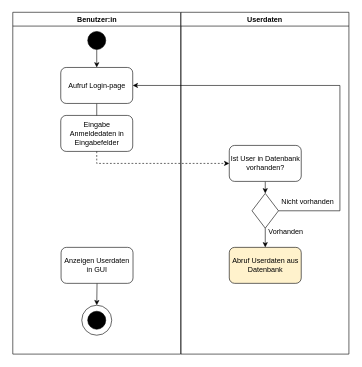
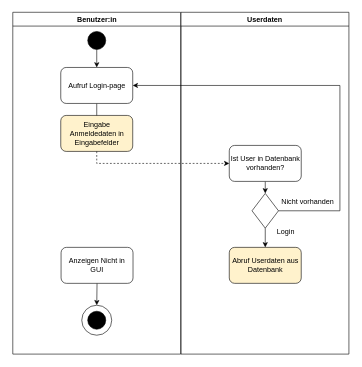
node "Eingabe Anmeldedaten in Eingabefelder": fillcolor #ffffff -> #fff2cc
node "Vorhanden": label "Vorhanden" -> "Login"
node "Anzeigen Userdaten in GUI": label "Anzeigen Userdaten in GUI" -> "Anzeigen Nicht in GUI"
